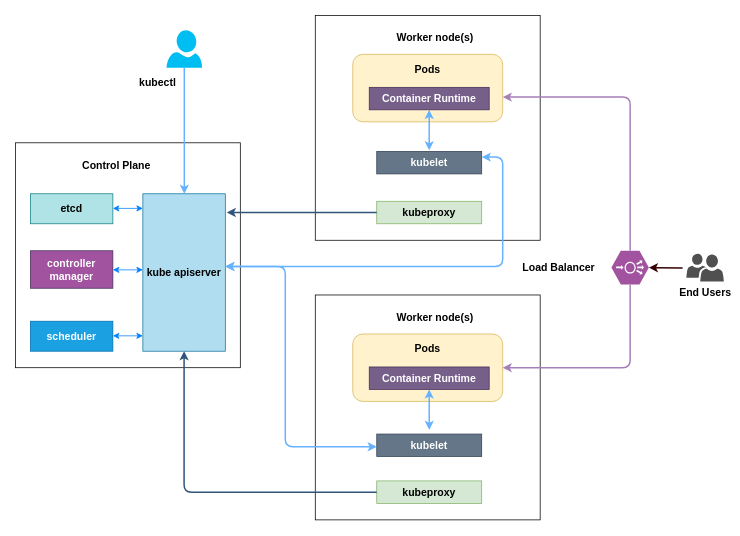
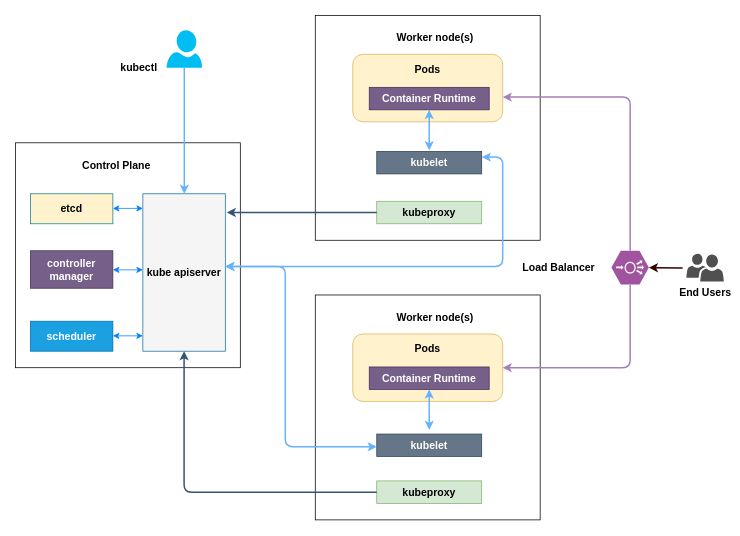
node "kubectl": moved (158, 83) -> (139, 68)
node "etcd": fillcolor #b0e3e6 -> #fff2cc
node "controller manager": fillcolor #a153a0 -> #76608a
node "kube apiserver": fillcolor #b1ddf0 -> #f5f5f5
